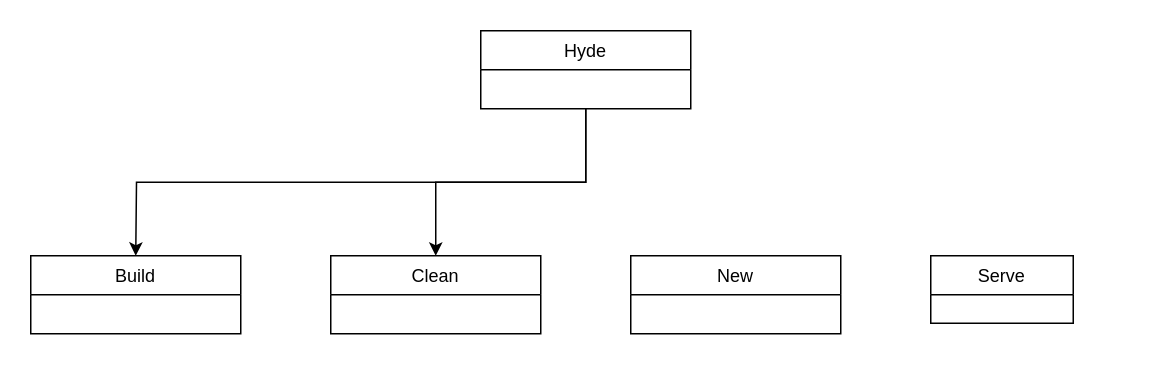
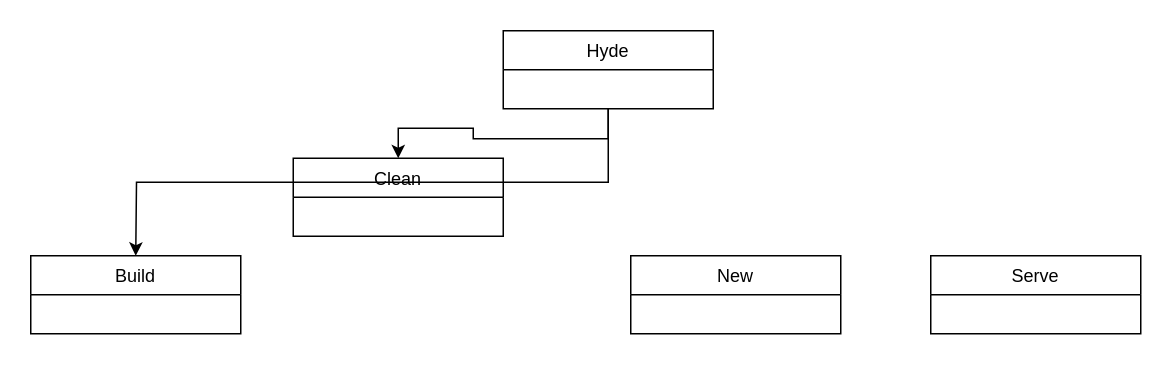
node "Hyde": moved (586, 70) -> (608, 70)
node "Serve": size 143x68 -> 210x78
node "Clean": moved (436, 295) -> (398, 197)
